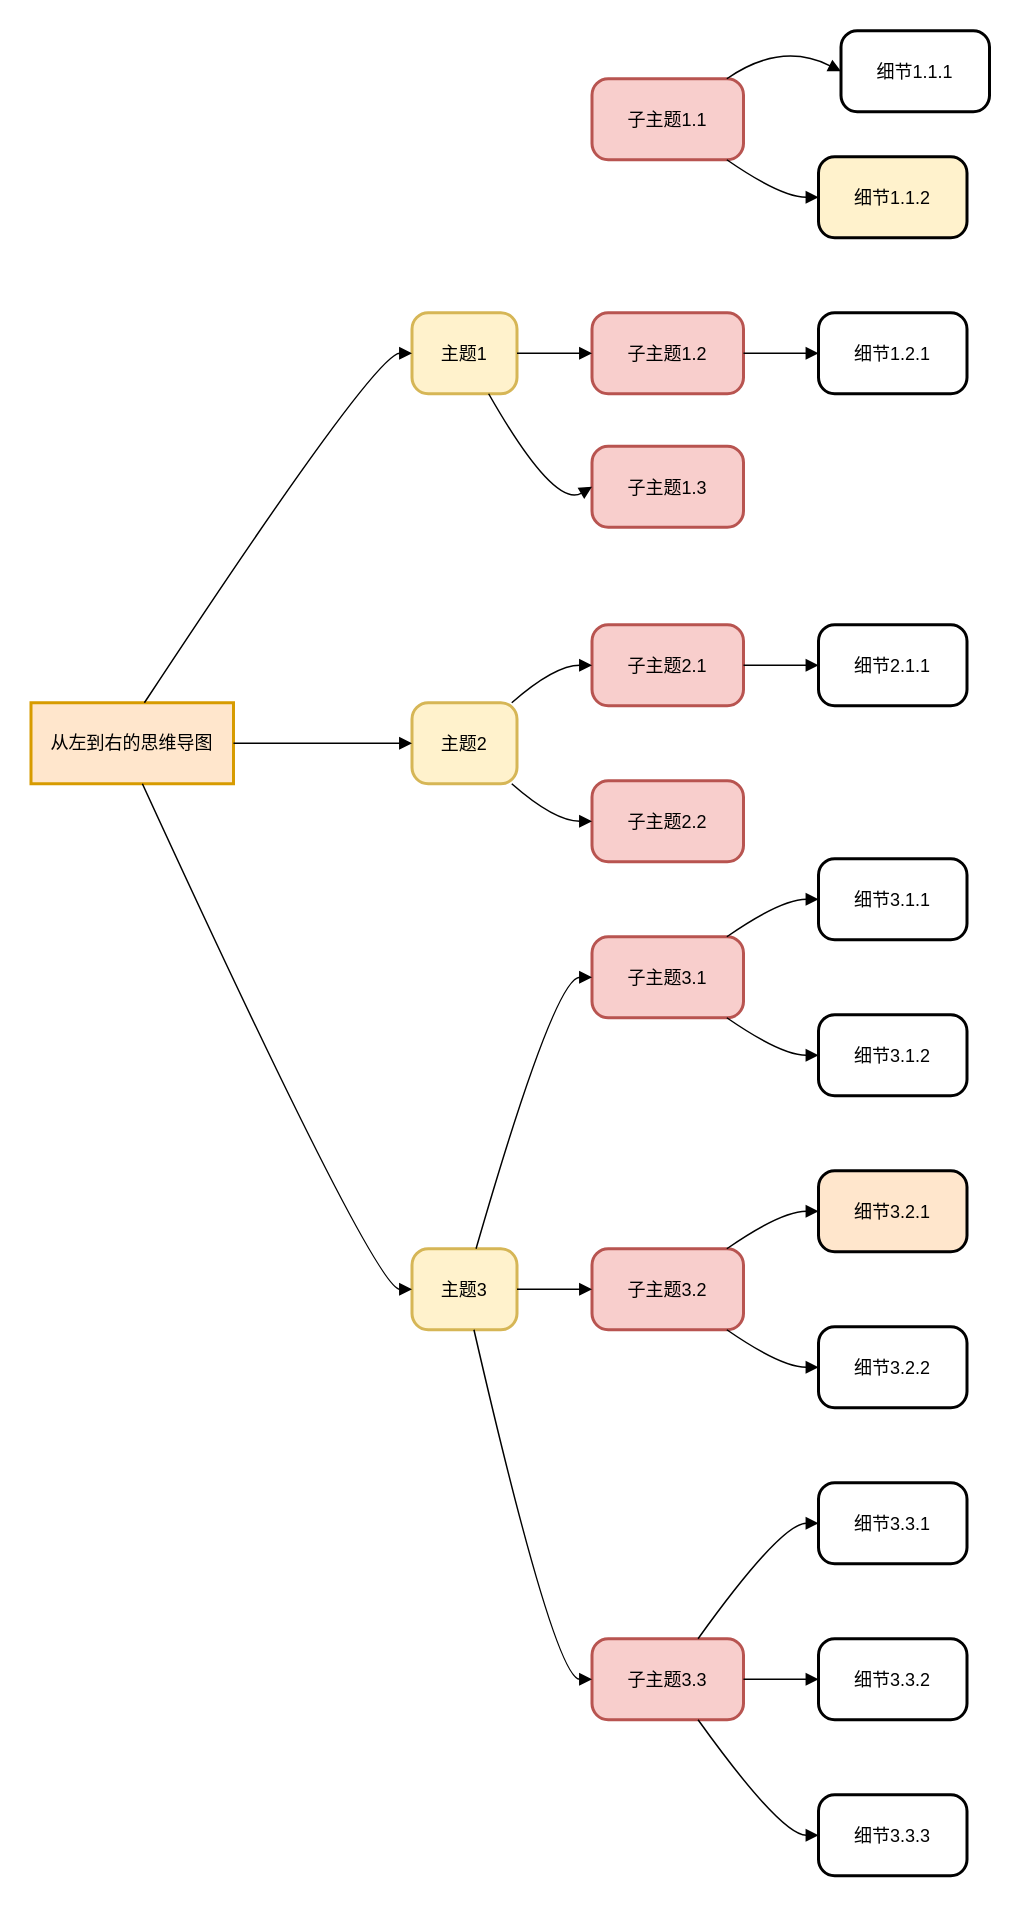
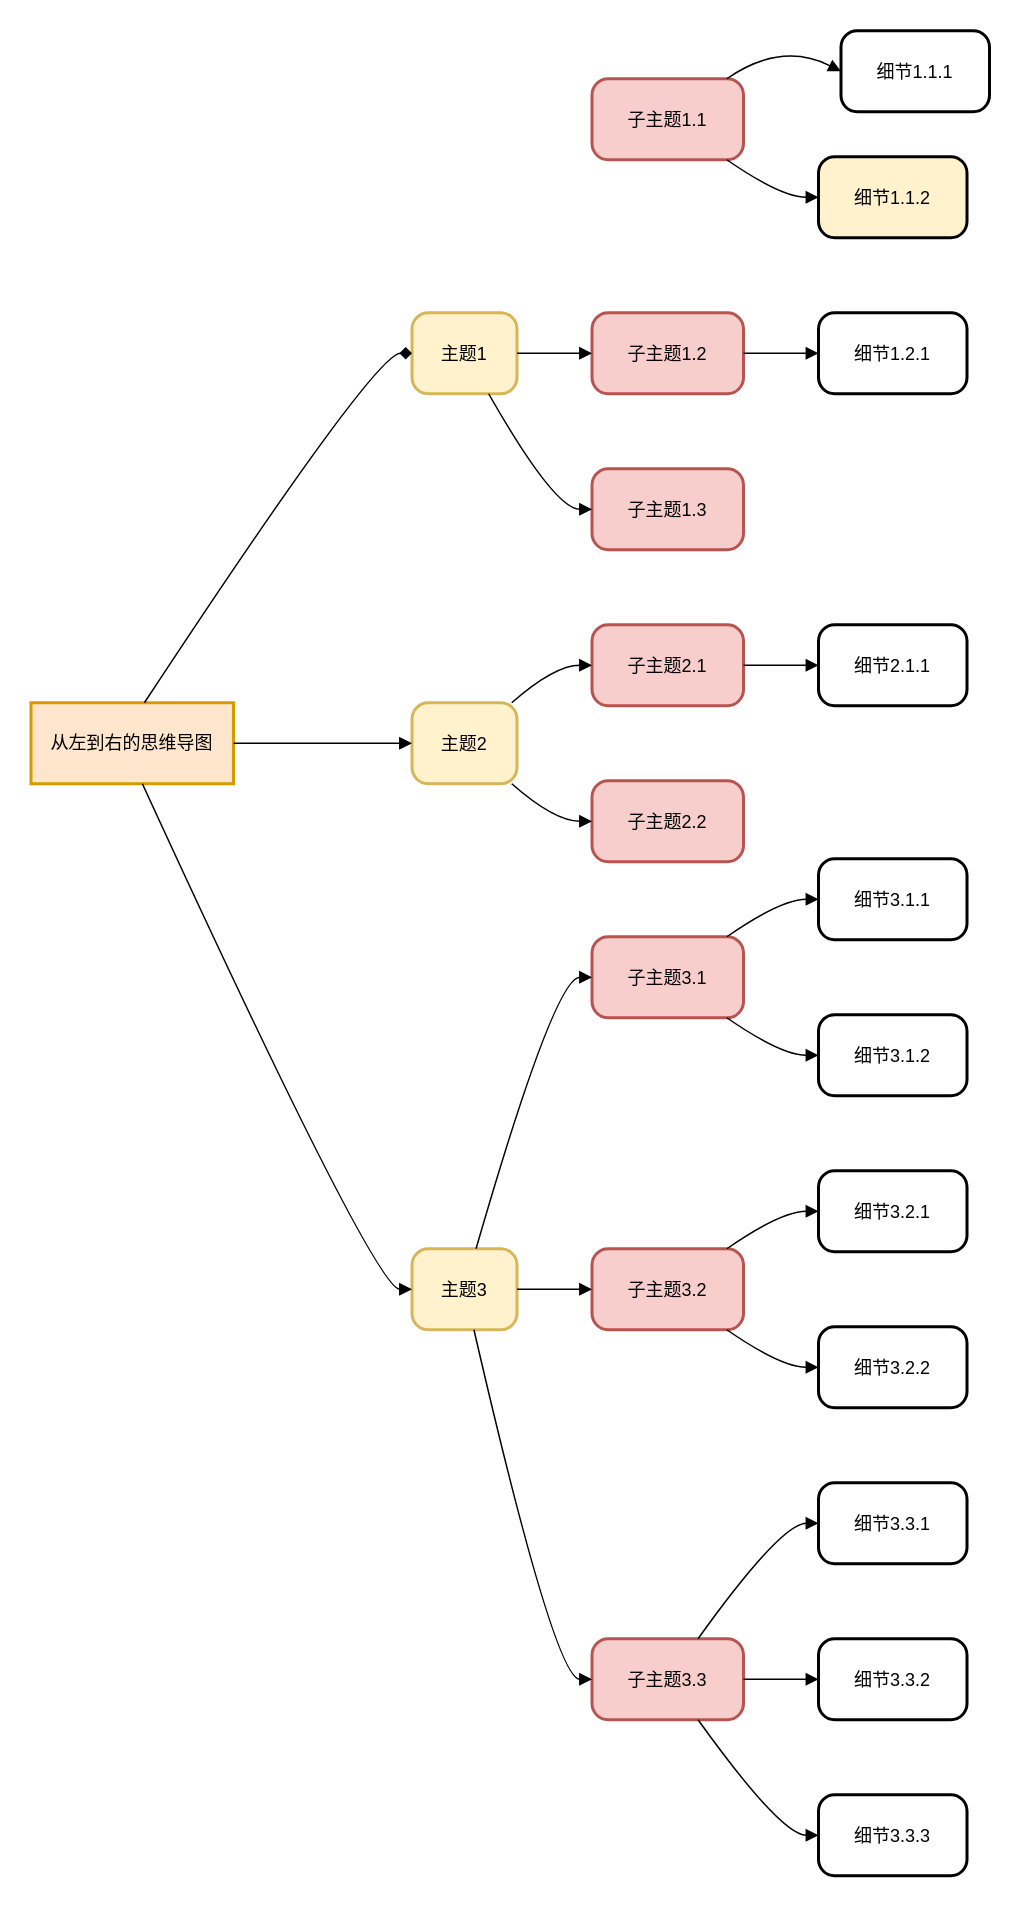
edge "从左到右的思维导图" -> "主题1": arrowhead block -> diamond
node "子主题1.3": moved (668, 487) -> (668, 509)
node "细节3.2.1": fillcolor #ffe6cc -> #ffffff
